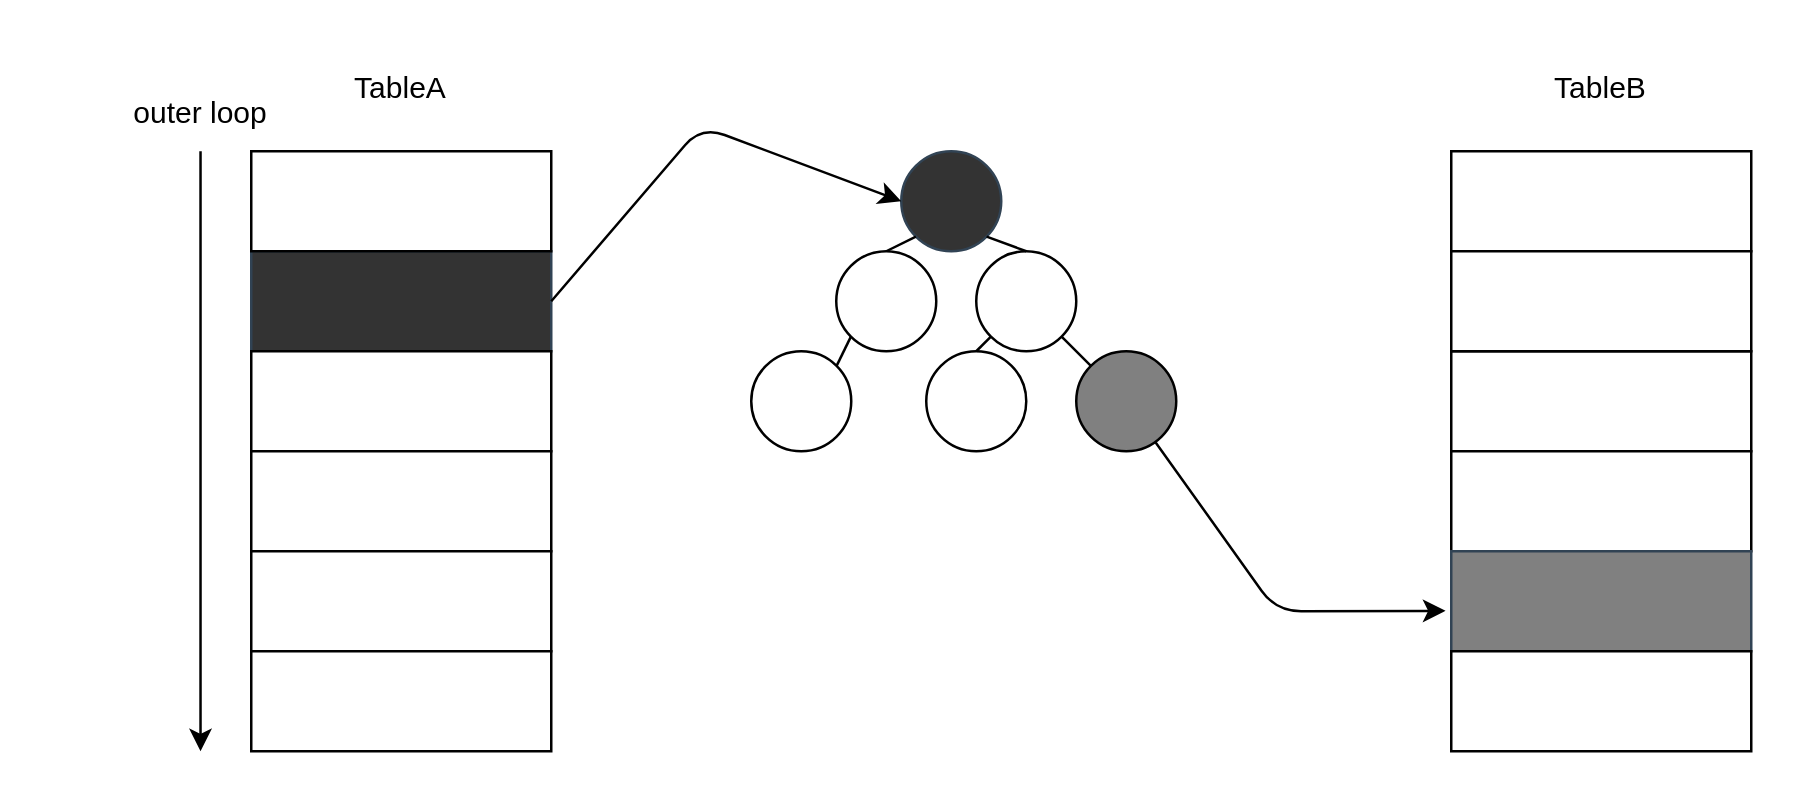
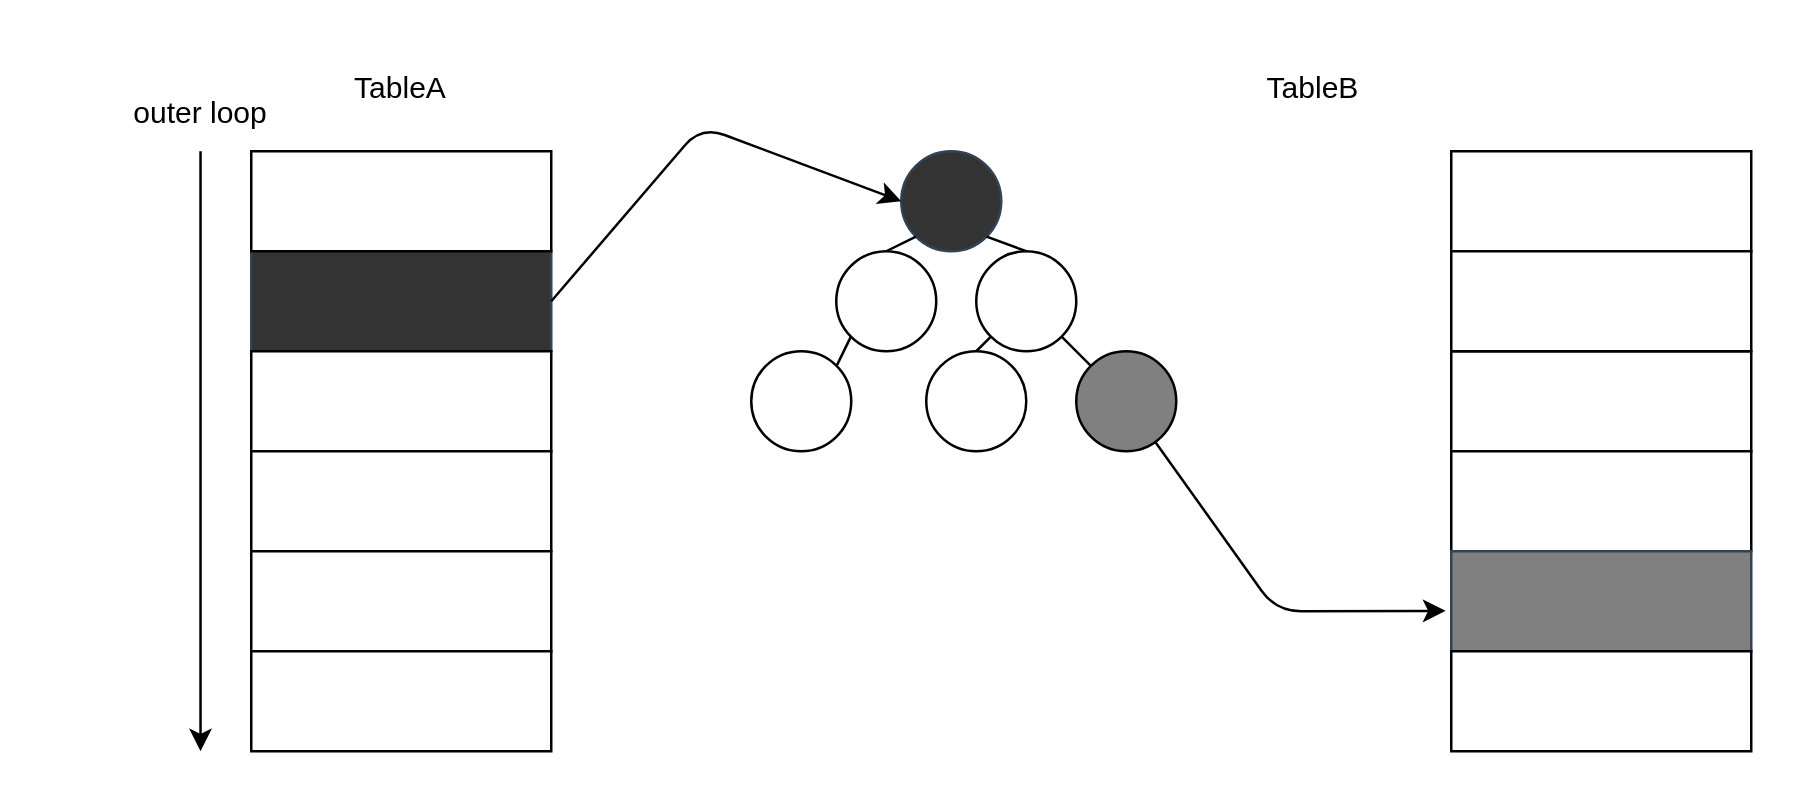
node "TableB": moved (1601, 89) -> (1314, 89)
